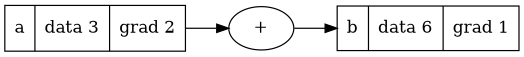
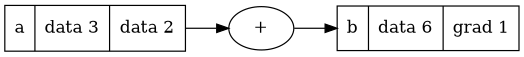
node "a": text "grad 2" -> "data 2"
